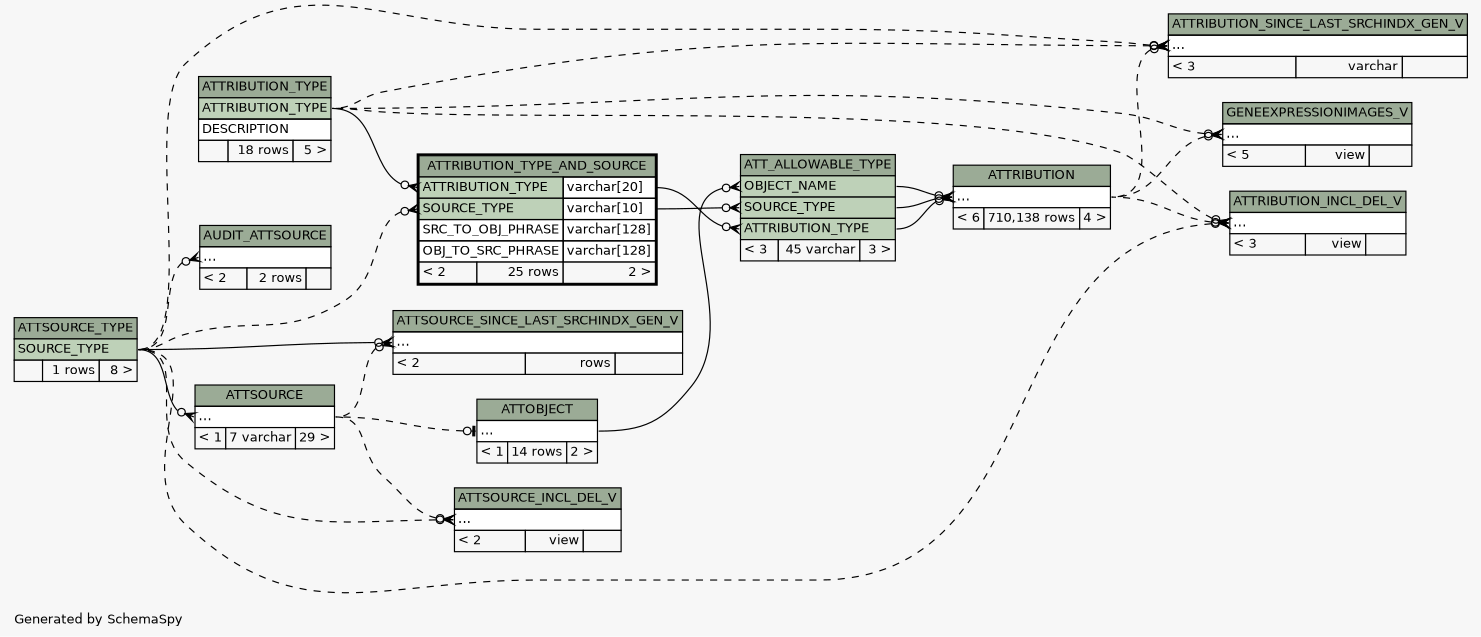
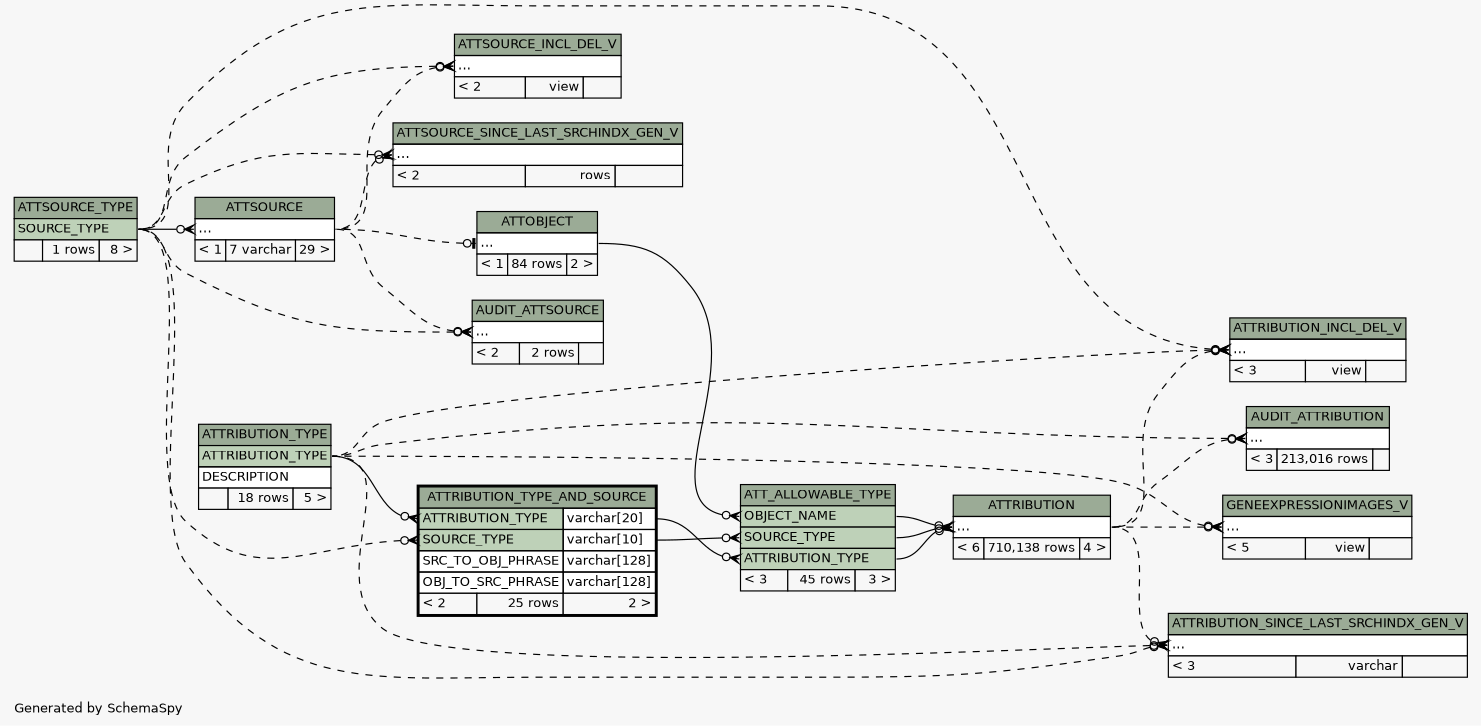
node "ATT_ALLOWABLE_TYPE": text "45 varchar" -> "45 rows"
edge "ATTSOURCE" -> "AUDIT_ATTSOURCE": added
edge "ATTSOURCE_TYPE" -> "ATTSOURCE_SINCE_LAST_SRCHINDX_GEN_V": style solid -> dashed
node "AUDIT_ATTRIBUTION": added
node "ATTOBJECT": text "14 rows" -> "84 rows"
